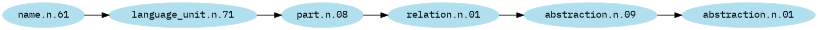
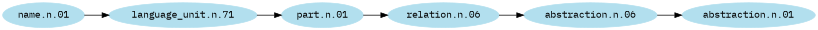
node "name.n.61": label "name.n.61" -> "name.n.01"
node "part.n.08": label "part.n.08" -> "part.n.01"
node "relation.n.01": label "relation.n.01" -> "relation.n.06"
node "abstraction.n.09": label "abstraction.n.09" -> "abstraction.n.06"
